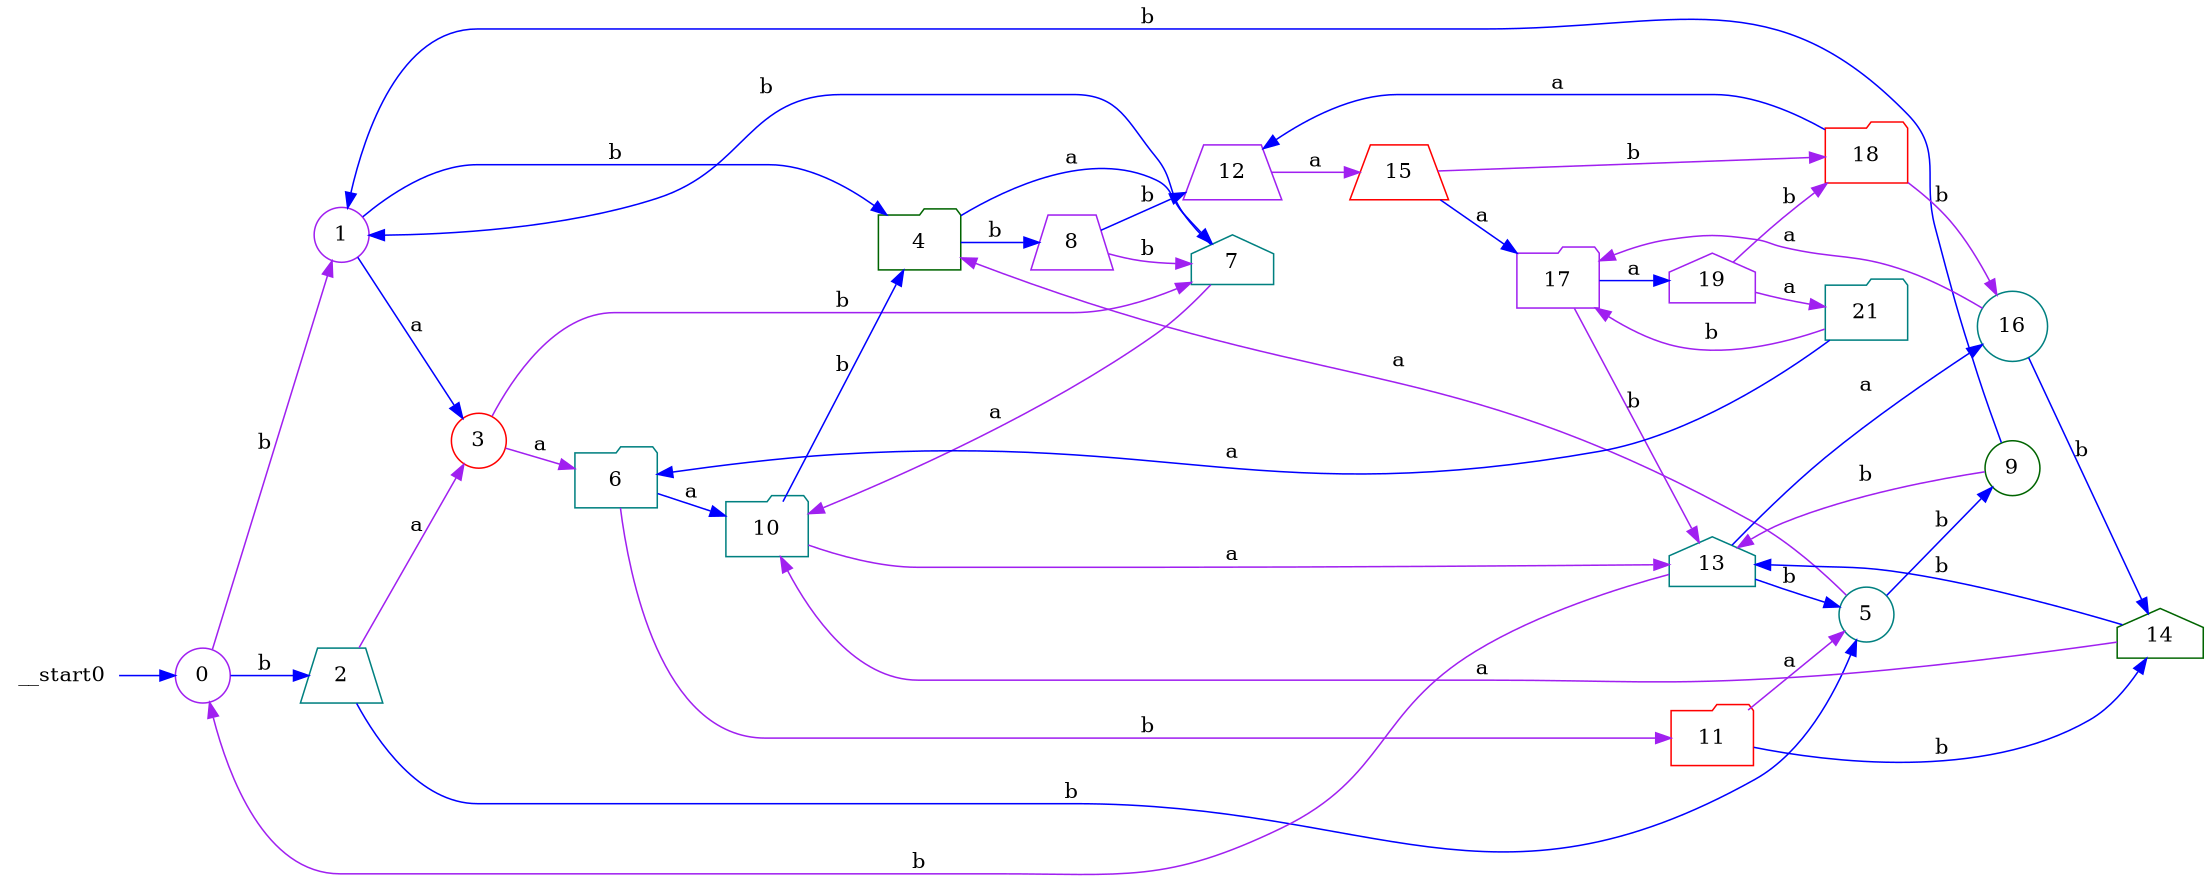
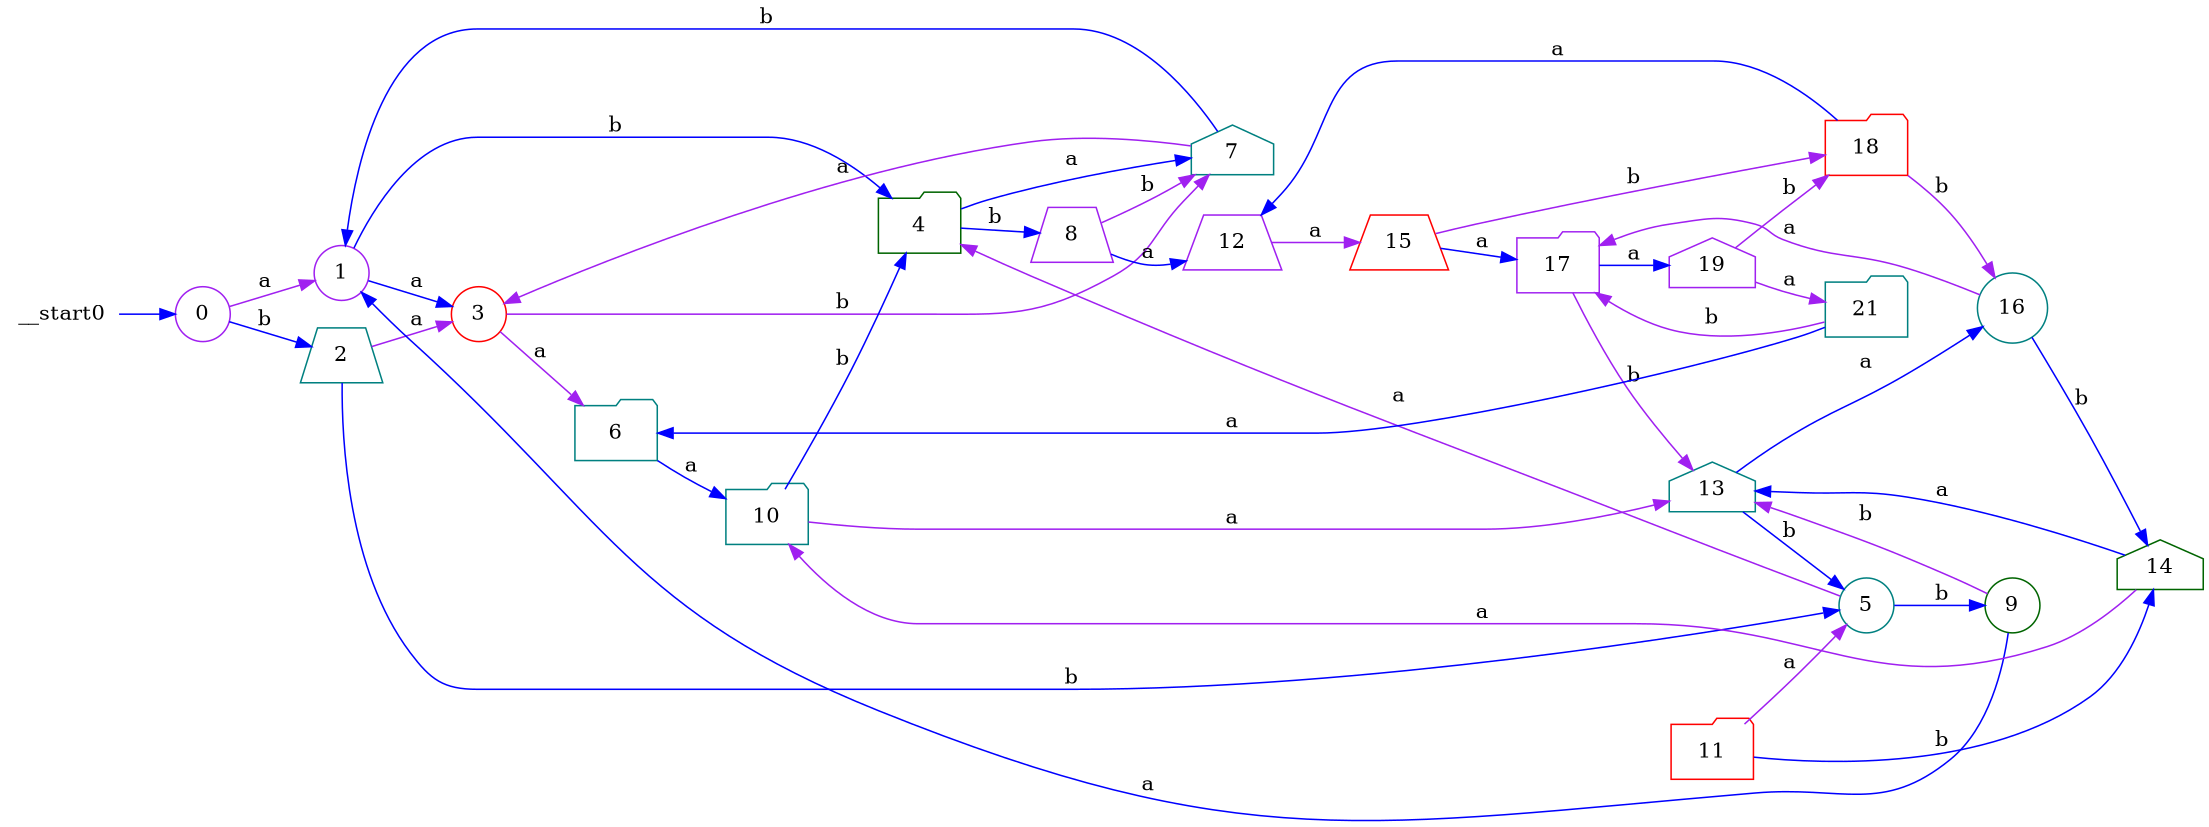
edge "9" -> "1": label "b" -> "a"
edge "8" -> "12": label "b" -> "a"
edge "7" -> "10": now "7" -> "3"
edge "0" -> "1": label "b" -> "a"
edge "14" -> "13": label "b" -> "a"
edge "6" -> "11": removed, label "b"
edge "13" -> "0": removed, label "b"
